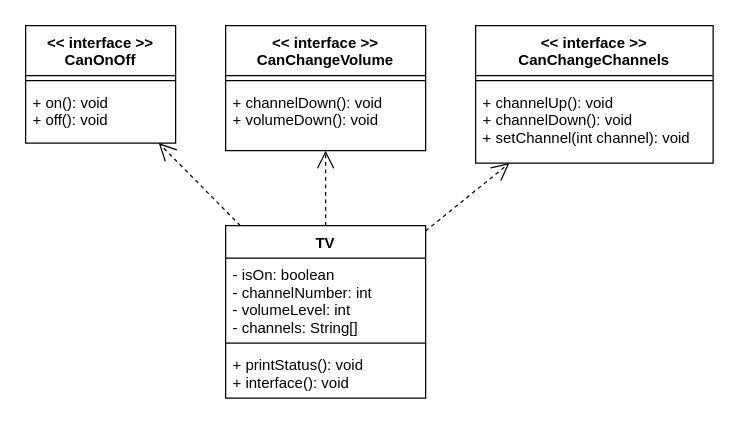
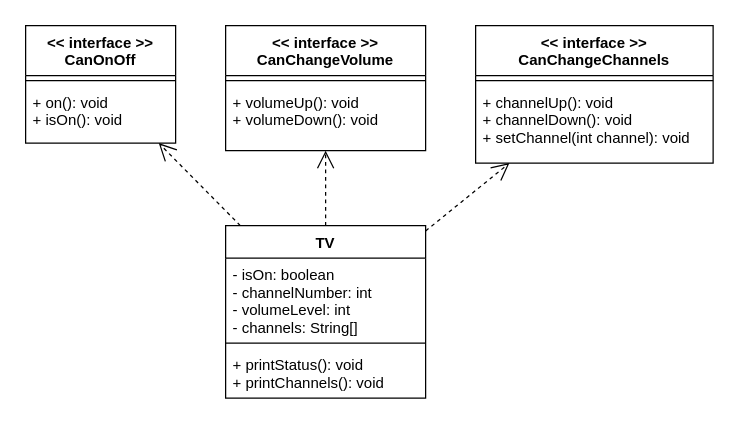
node "+ on(): void + off(): void": label "+ on(): void + off(): void" -> "+ on(): void + isOn(): void"
node "+ channelDown(): void + volumeDown(): void": label "+ channelDown(): void + volumeDown(): void" -> "+ volumeUp(): void + volumeDown(): void"
node "+ printStatus(): void + interface(): void": label "+ printStatus(): void + interface(): void" -> "+ printStatus(): void + printChannels(): void"
